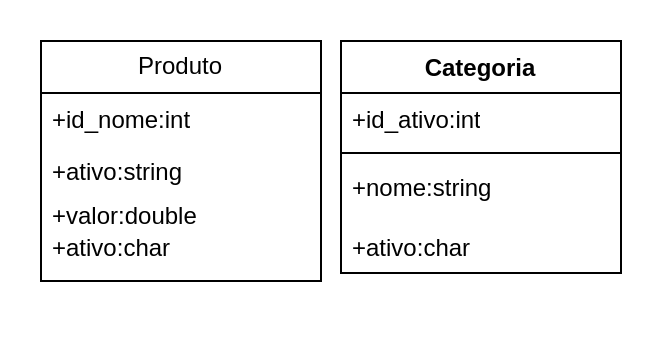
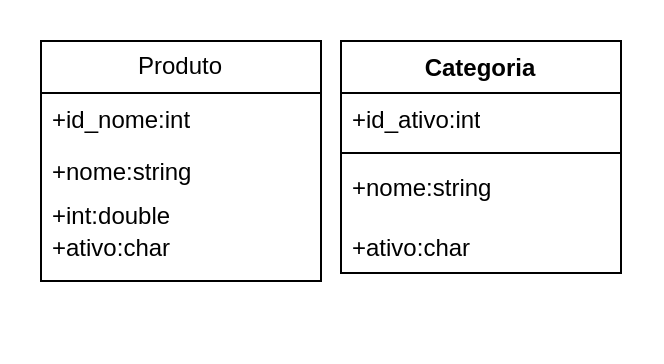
node "+ativo:string": label "+ativo:string" -> "+nome:string"
node "+valor:double": label "+valor:double" -> "+int:double"
